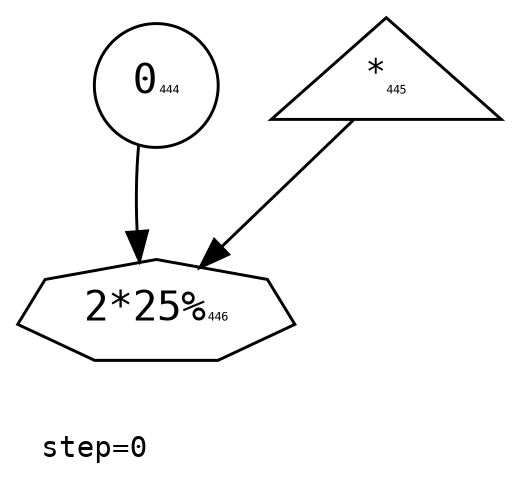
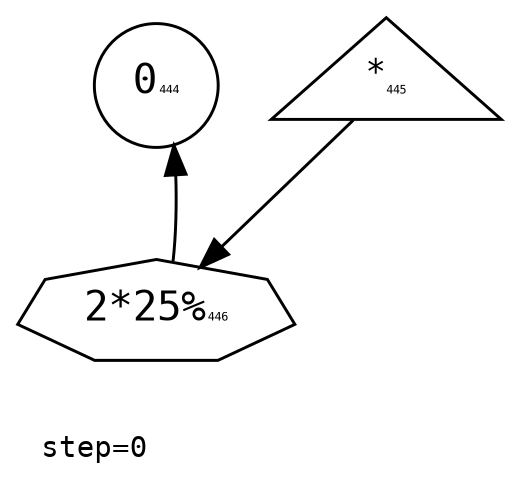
edge "0" -> "2*25%": reversed
